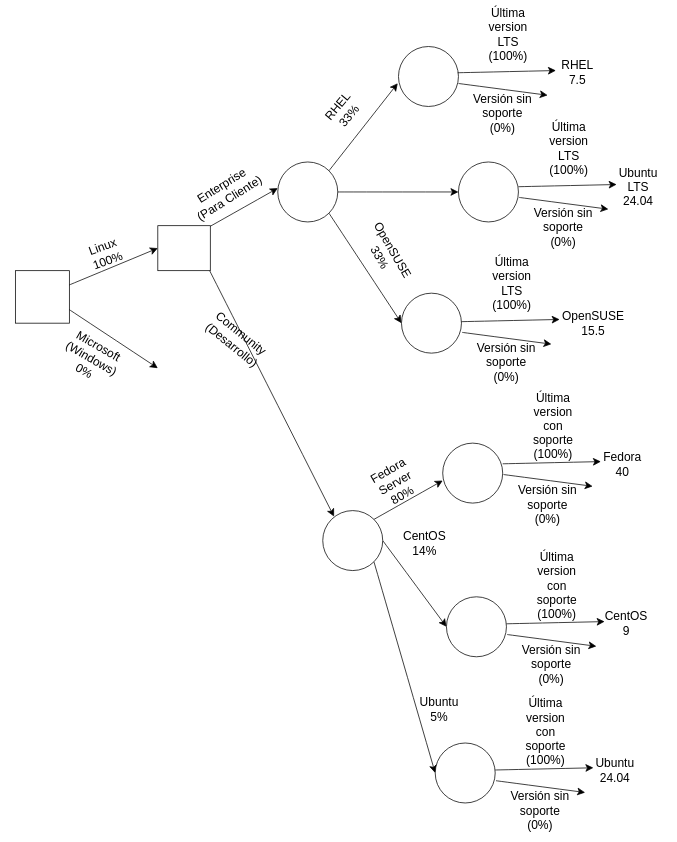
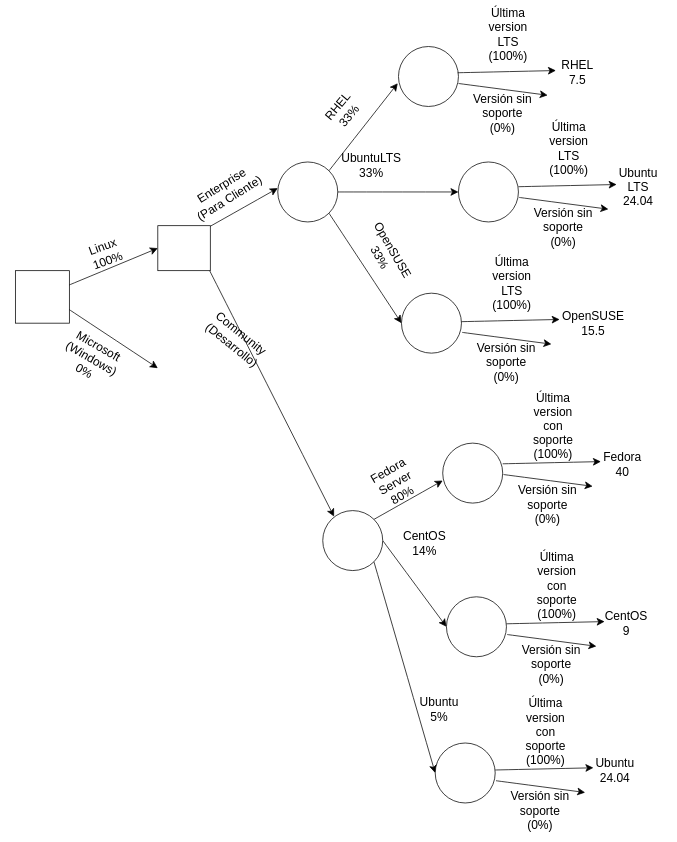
node "UbuntuLTS 33%": added
